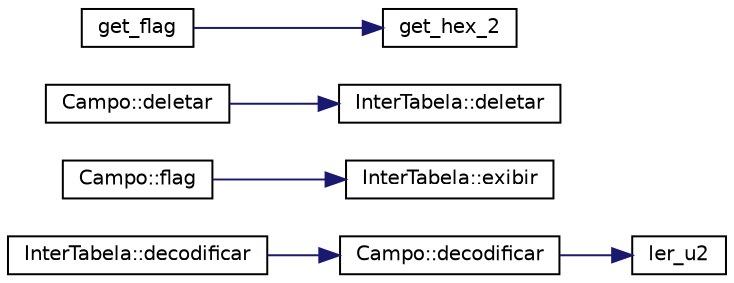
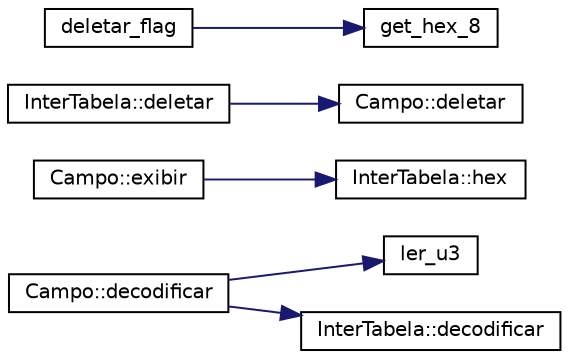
node "get_flag": label "get_flag" -> "deletar_flag"
node "get_hex_2": label "get_hex_2" -> "get_hex_8"
edge "Campo::deletar" -> "InterTabela::deletar": reversed
node "Campo::flag": label "Campo::flag" -> "Campo::exibir"
node "InterTabela::exibir": label "InterTabela::exibir" -> "InterTabela::hex"
edge "InterTabela::decodificar" -> "Campo::decodificar": reversed
node "ler_u2": label "ler_u2" -> "ler_u3"
